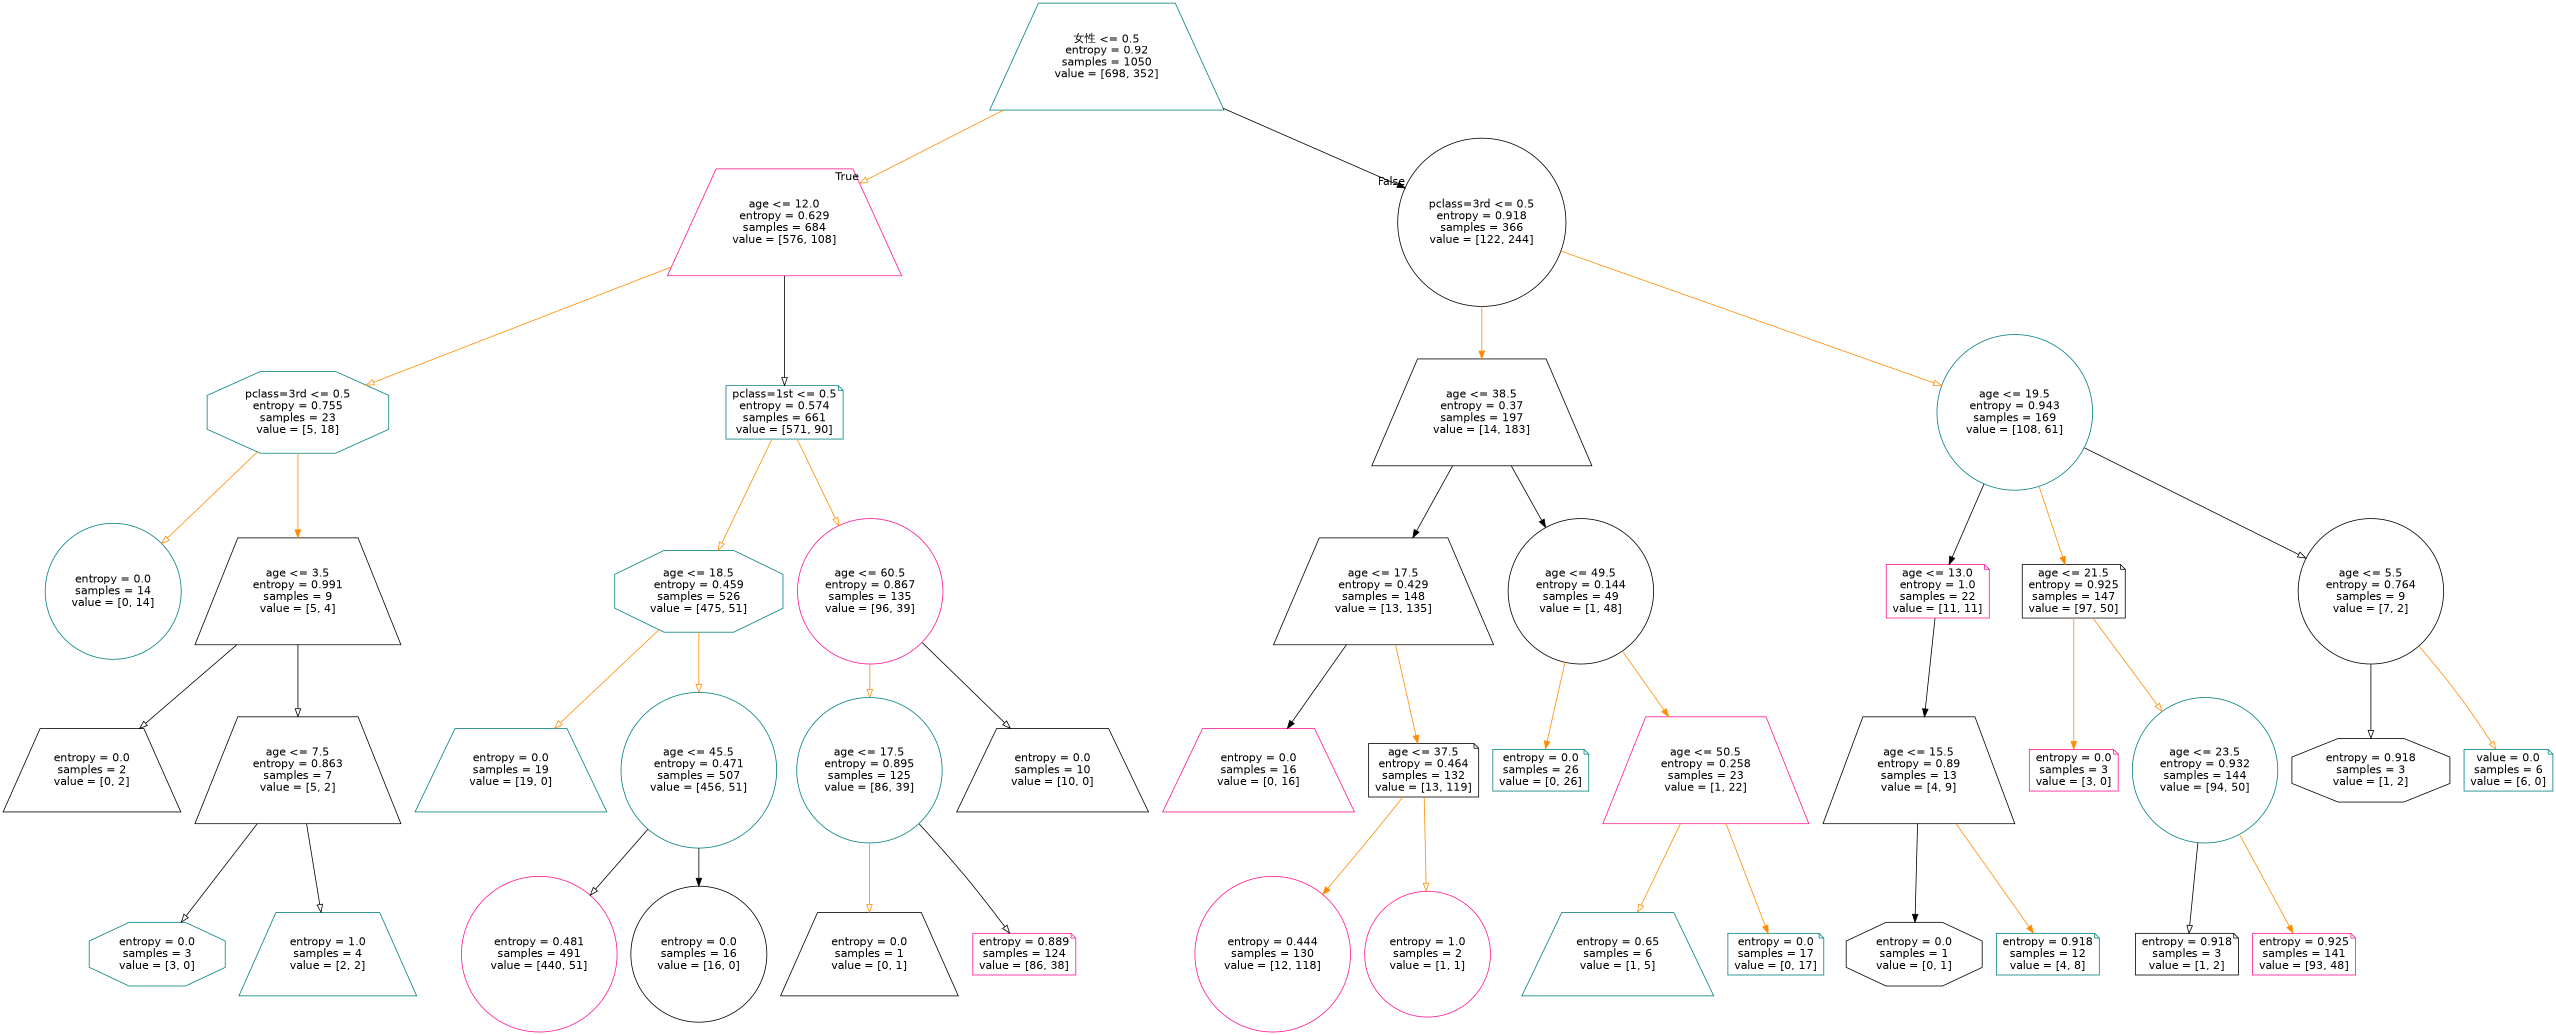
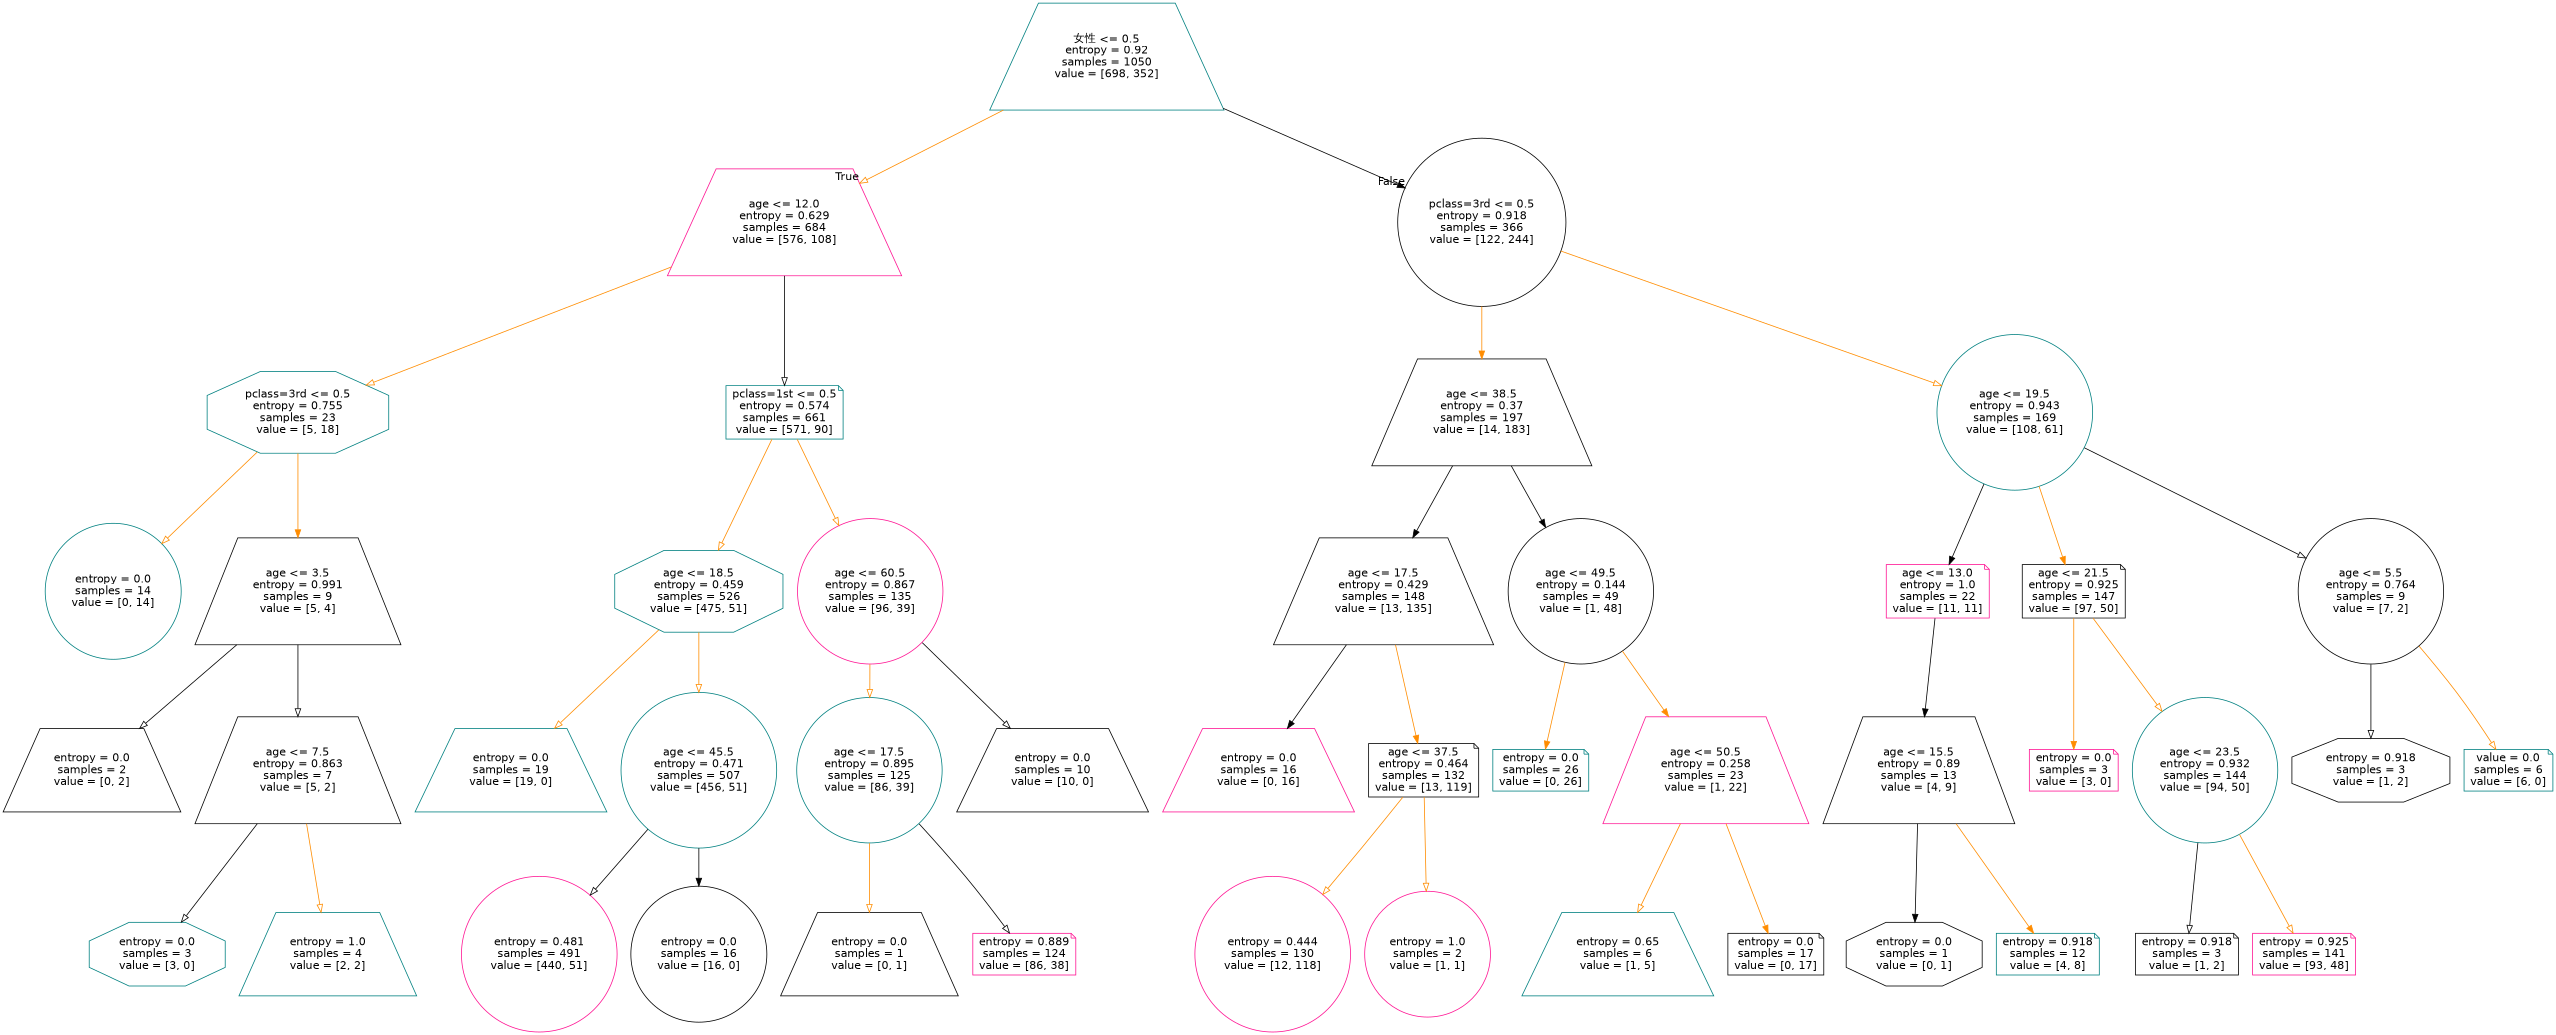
edge "age <= 37.5 entropy = 0.464 samples = 132 value = [13, 119]" -> "entropy = 0.444 samples = 130 value = [12, 118]": arrowhead normal -> onormal
edge "age <= 7.5 entropy = 0.863 samples = 7 value = [5, 2]" -> "entropy = 1.0 samples = 4 value = [2, 2]": color black -> darkorange
edge "age <= 23.5 entropy = 0.932 samples = 144 value = [94, 50]" -> "entropy = 0.925 samples = 141 value = [93, 48]": arrowhead normal -> onormal
node "entropy = 0.0 samples = 17 value = [0, 17]": color teal -> black
